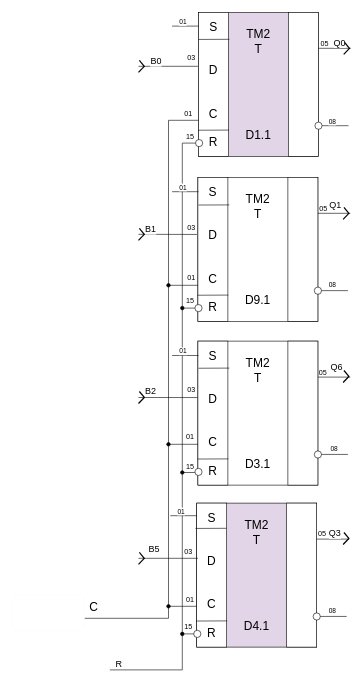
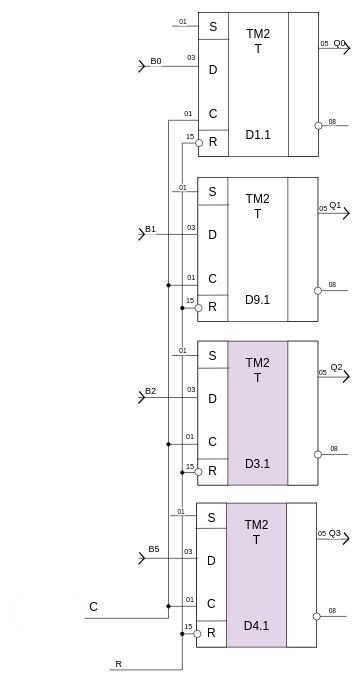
node "TM2 T D1.1": fillcolor #e1d5e7 -> #ffffff
node "Q6": label "Q6" -> "Q2"
node "TM2 T D3.1": fillcolor #ffffff -> #e1d5e7
